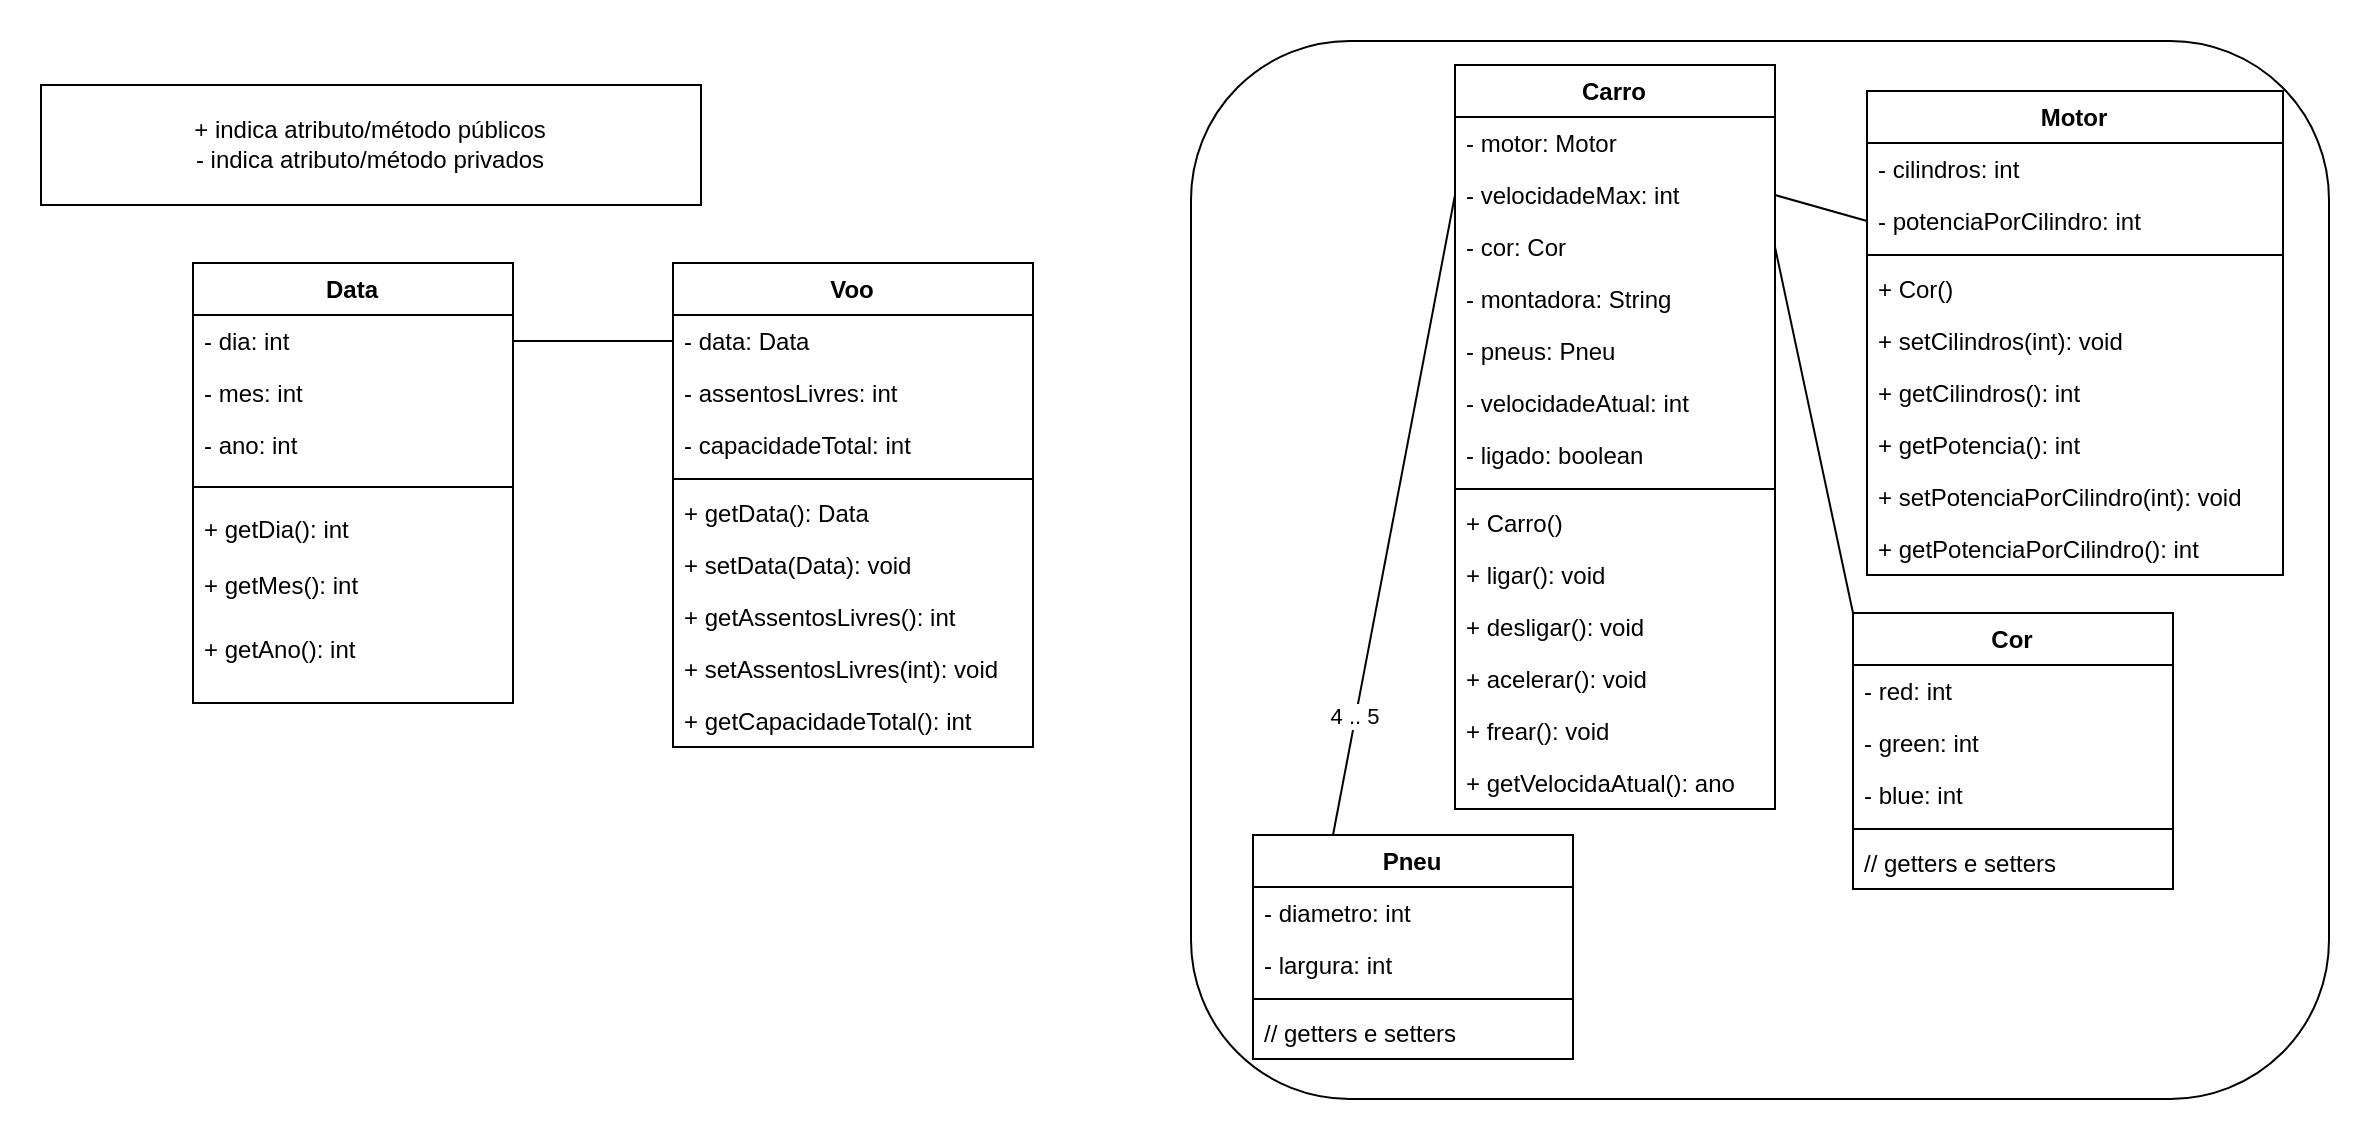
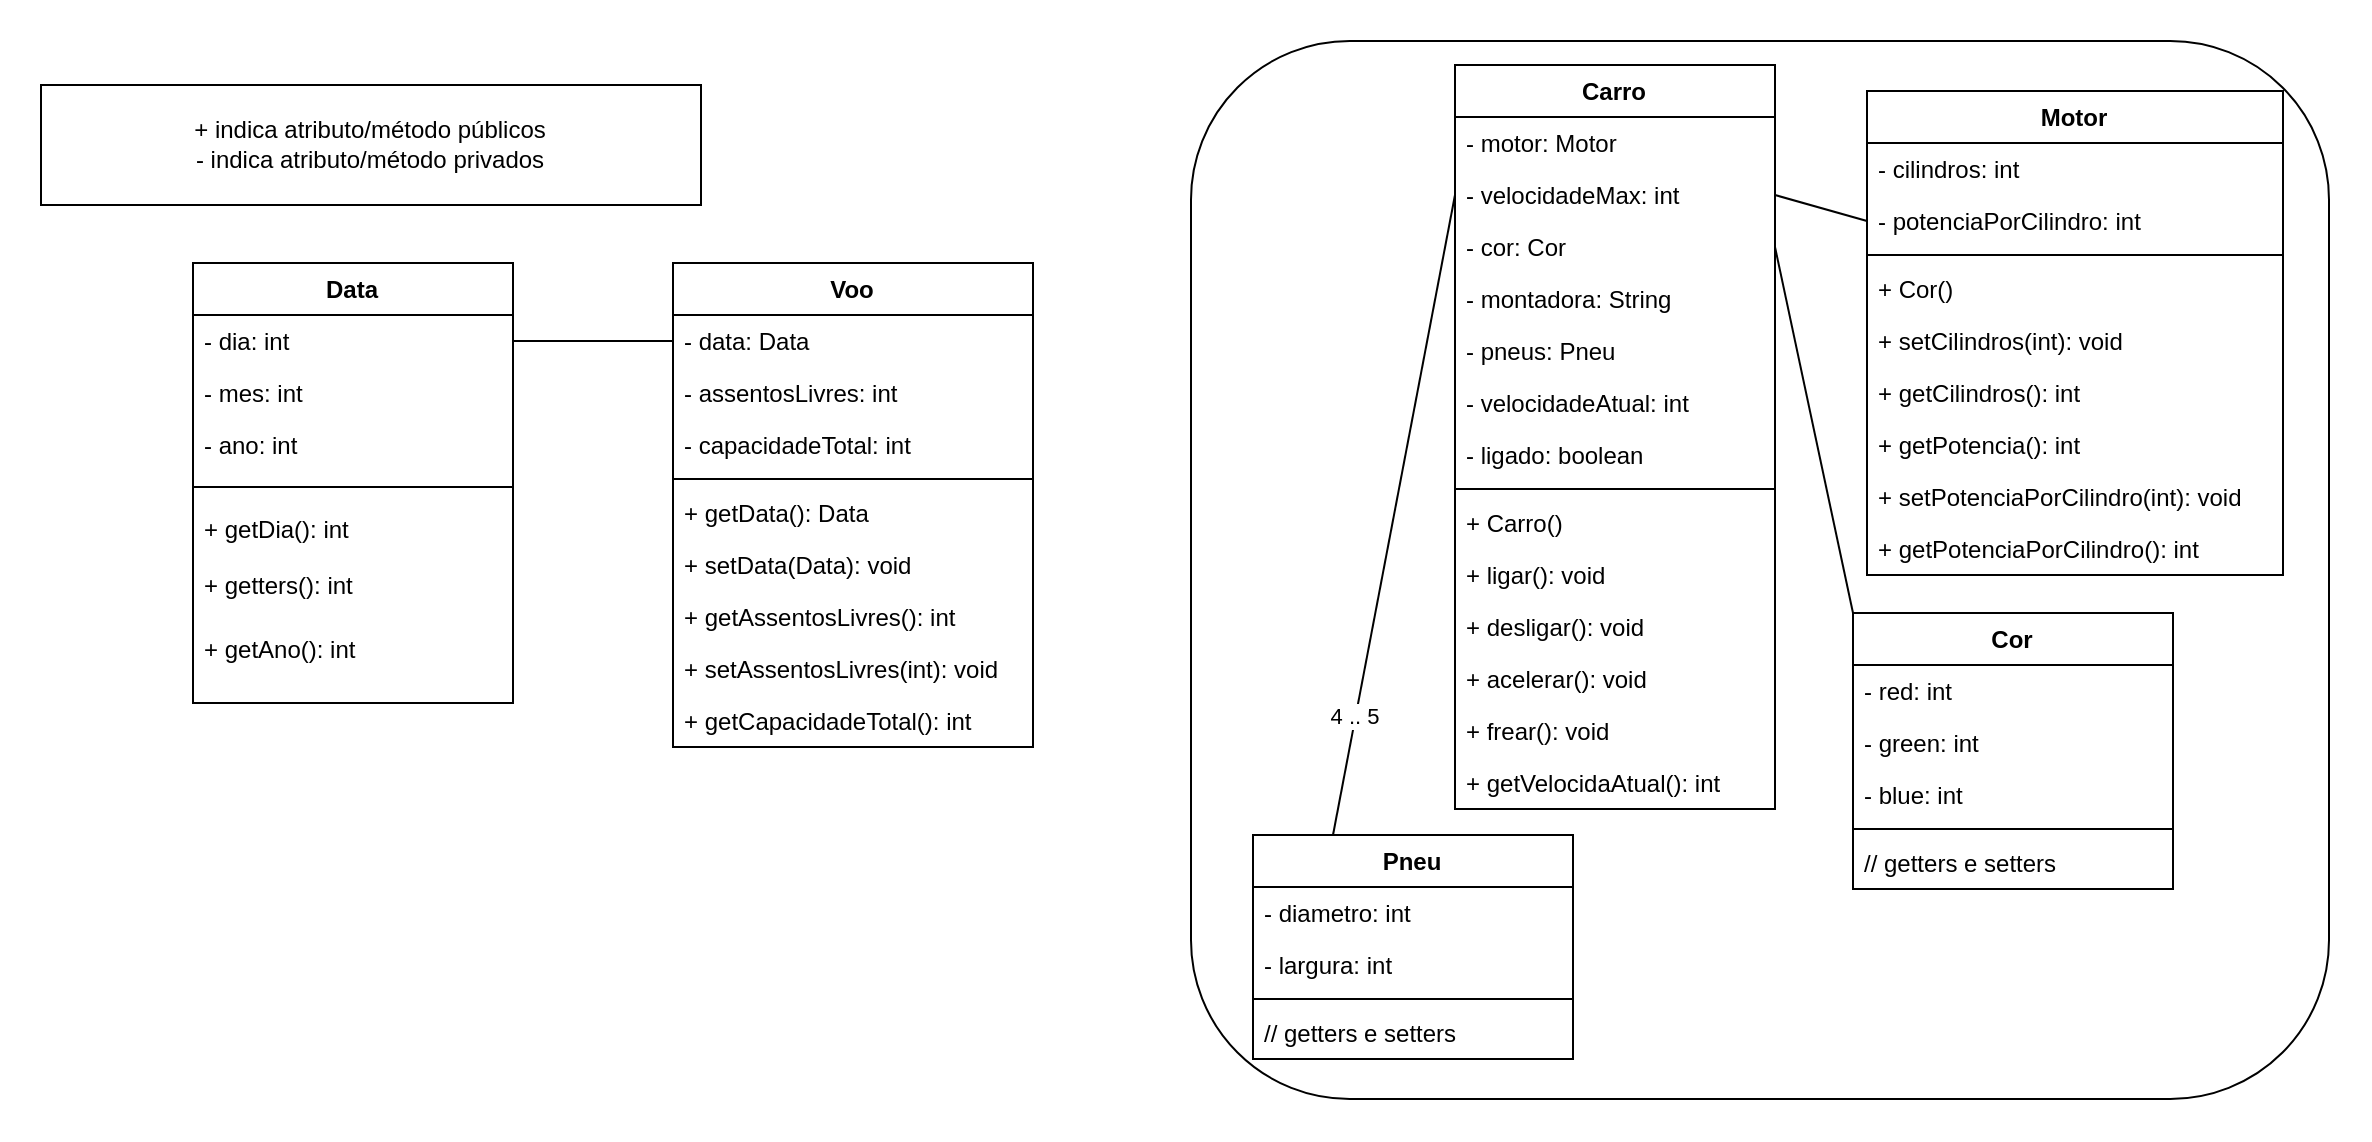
node "+ getMes(): int": label "+ getMes(): int" -> "+ getters(): int"
node "+ getVelocidaAtual(): ano": label "+ getVelocidaAtual(): ano" -> "+ getVelocidaAtual(): int"
